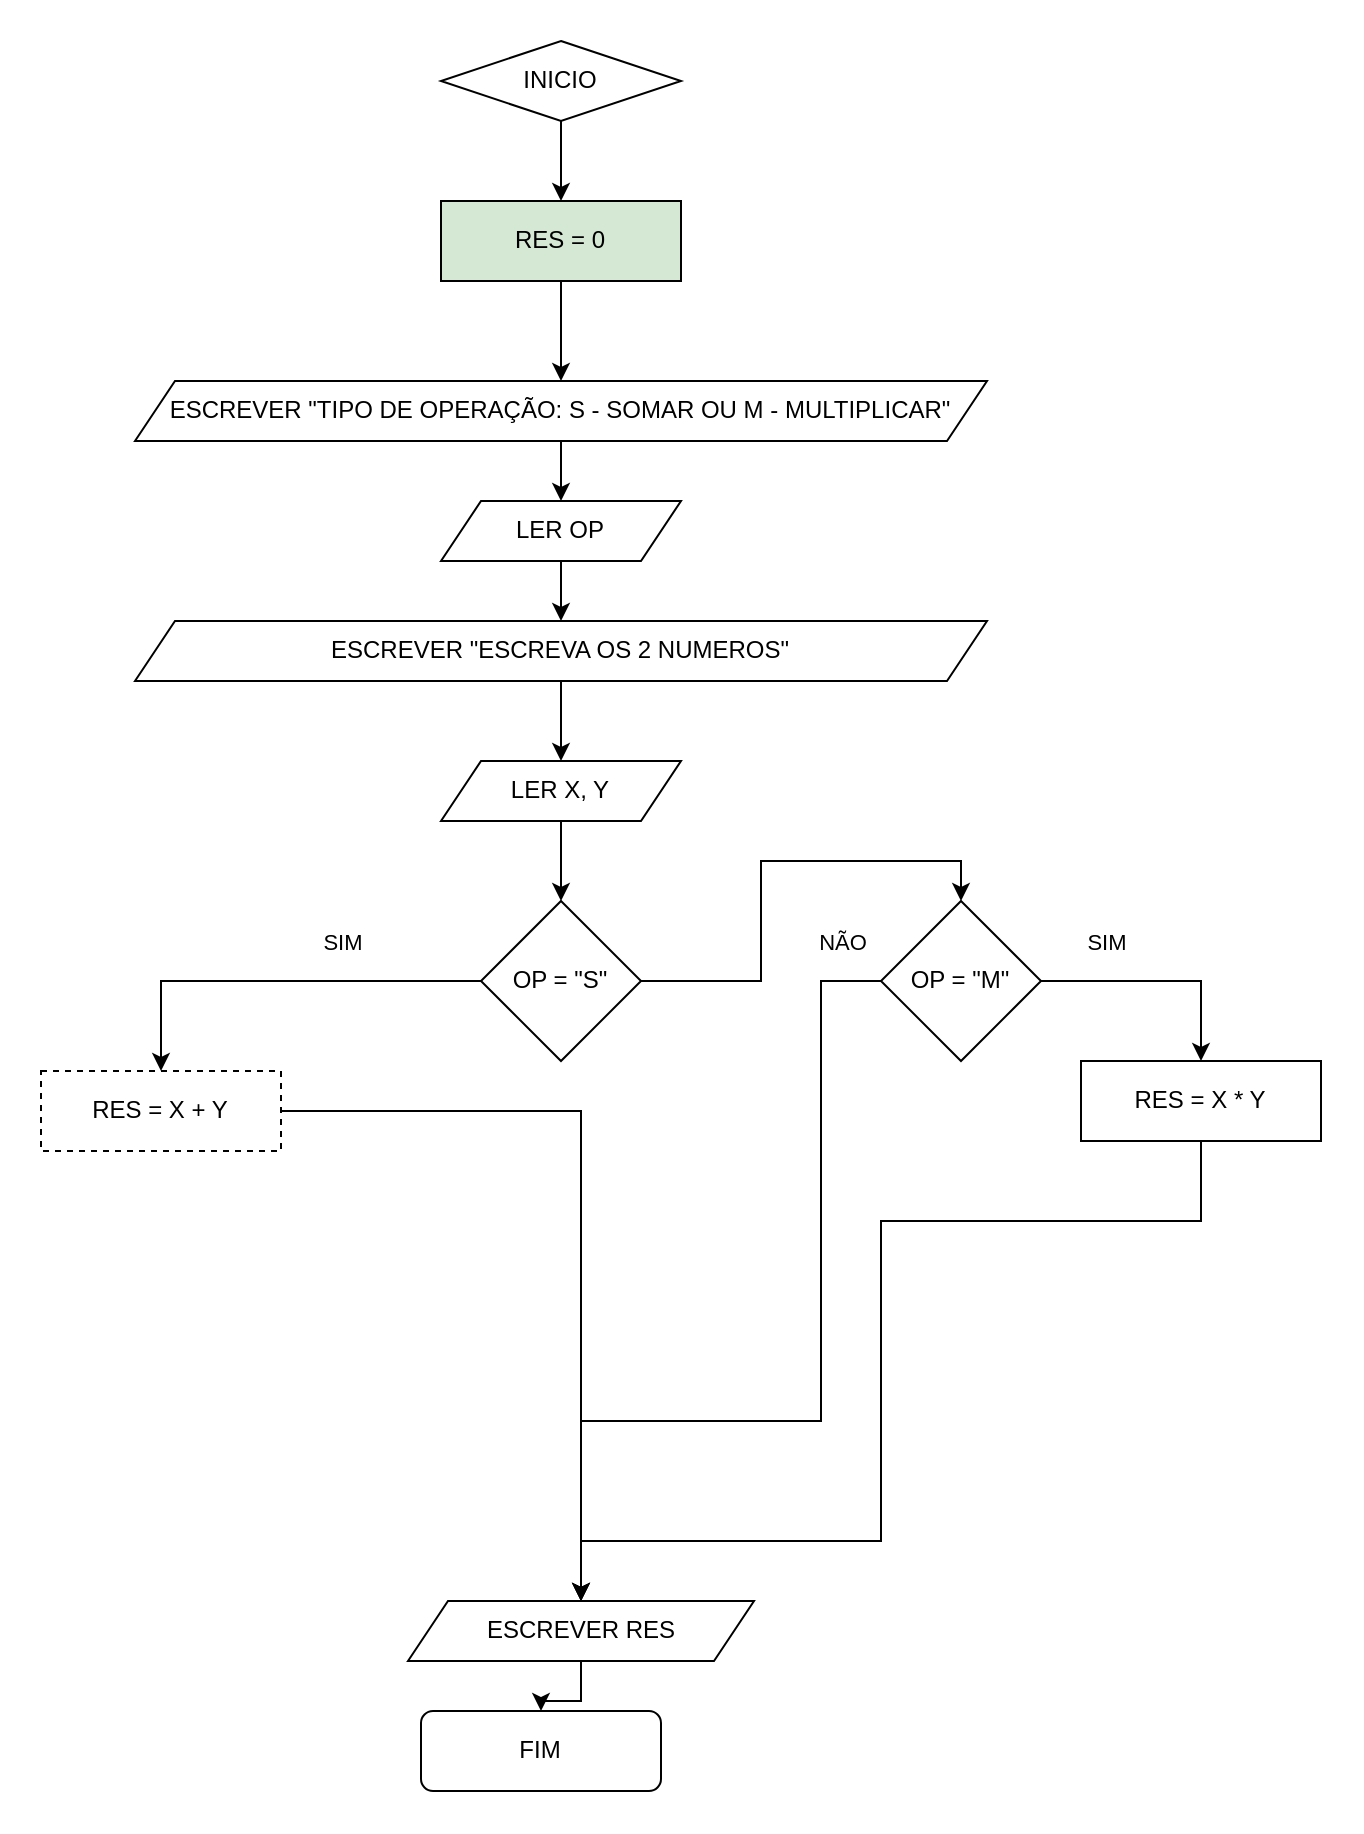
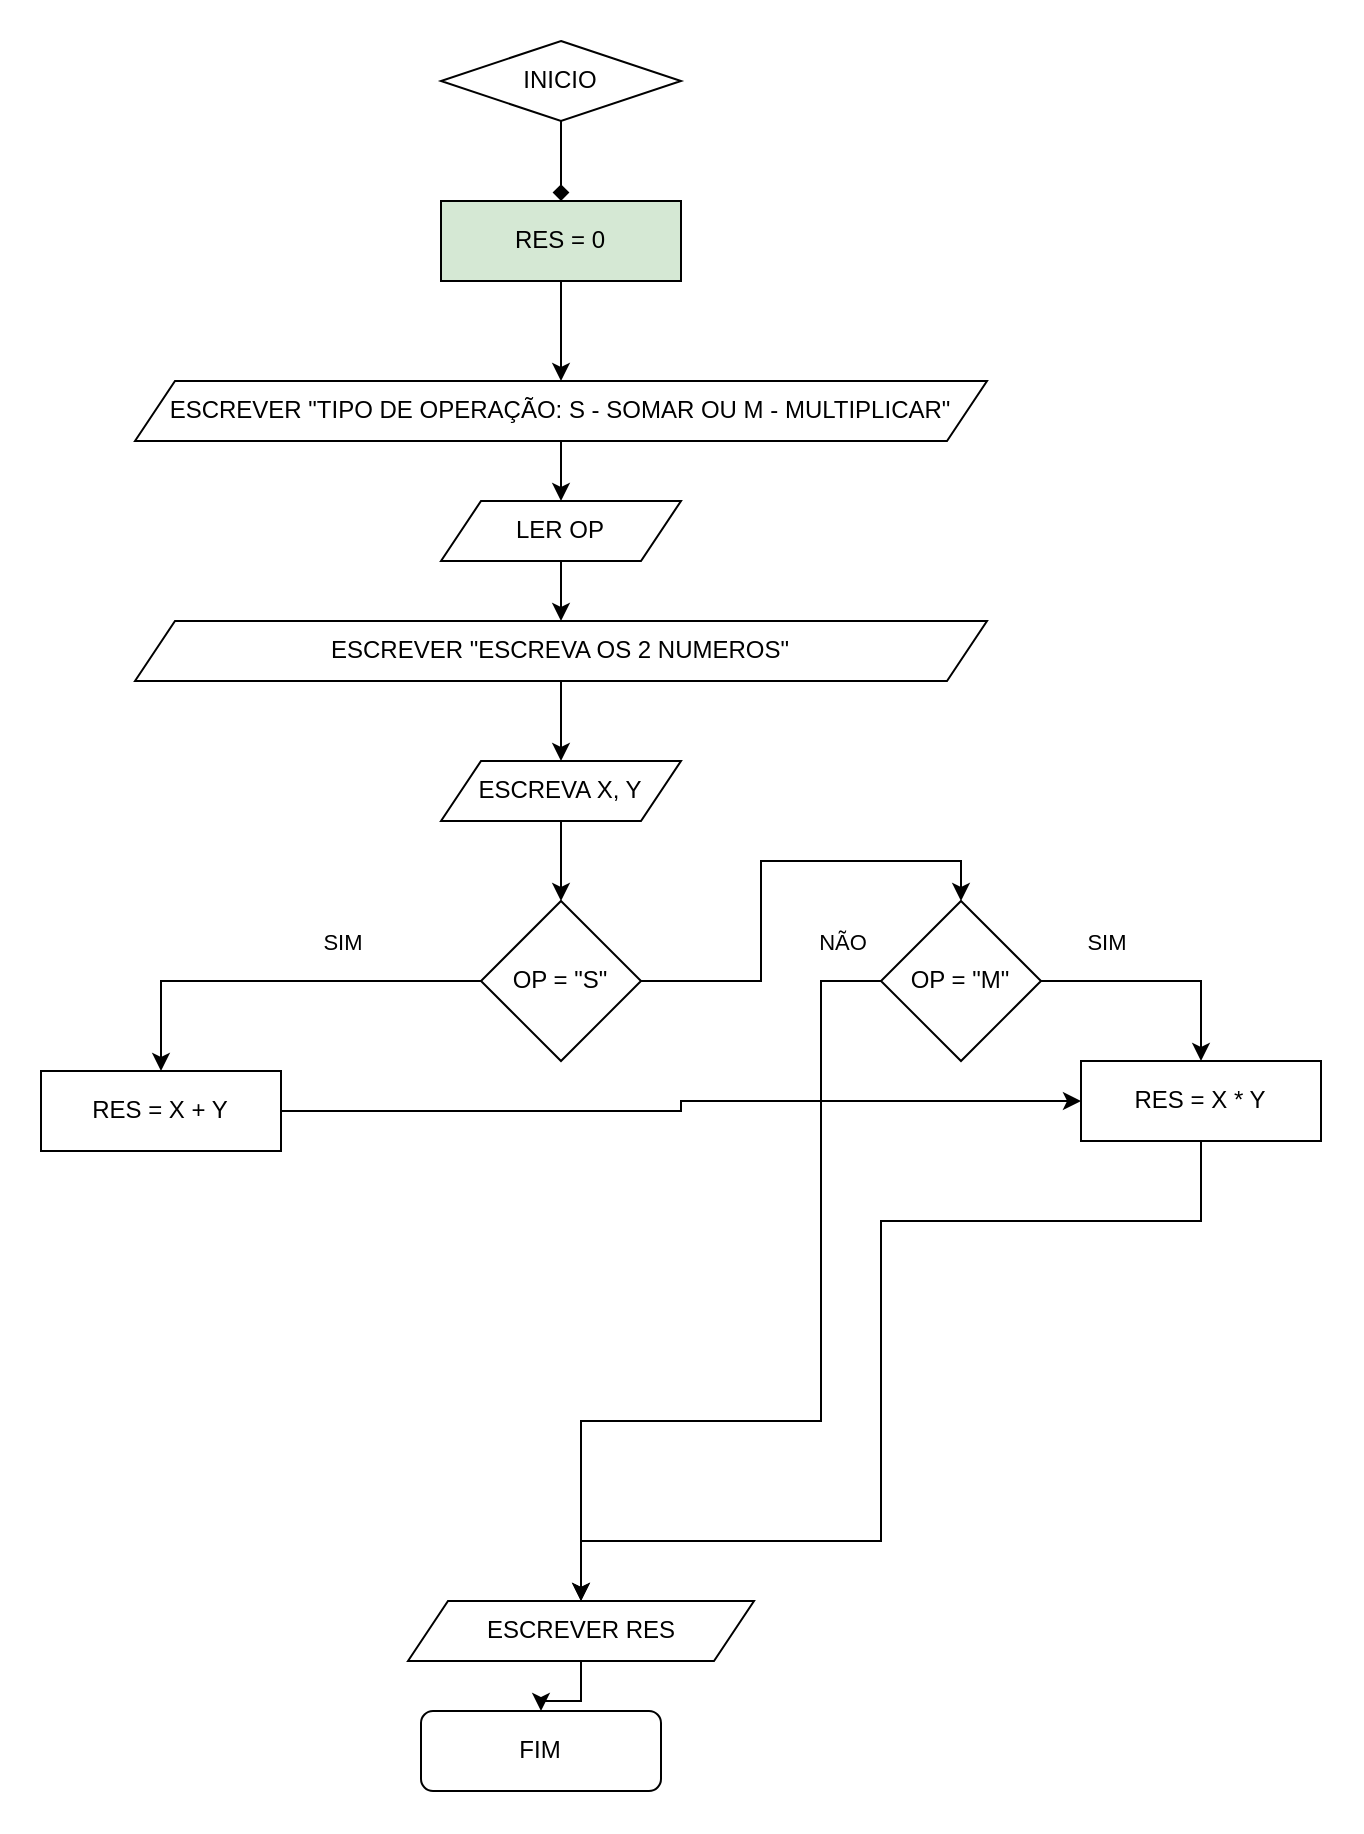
edge "INICIO" -> "RES = 0": arrowhead classic -> diamond
node "LER X, Y": label "LER X, Y" -> "ESCREVA X, Y"
node "RES = X + Y": style dashed -> solid
edge "RES = X + Y" -> "ESCREVER RES": now "RES = X + Y" -> "RES = X * Y"
